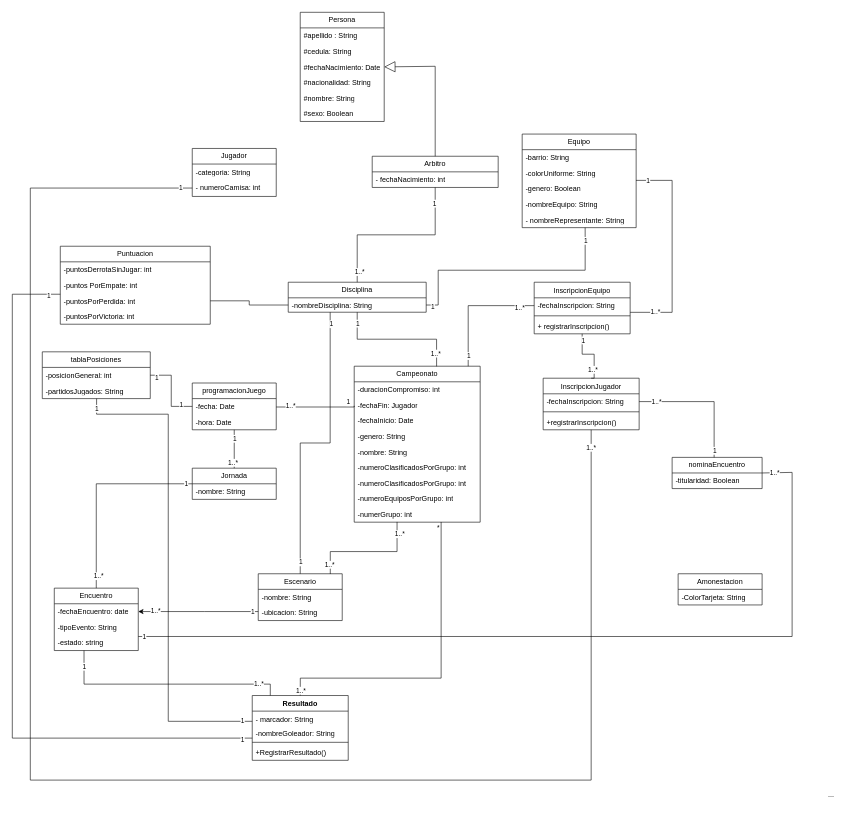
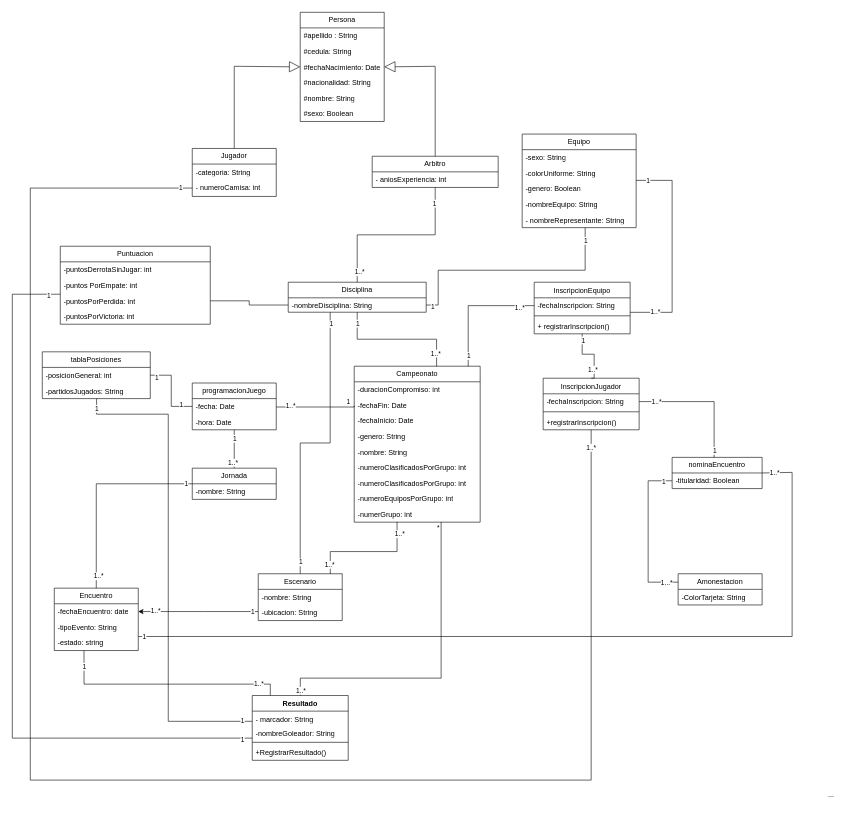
edge "Jugador" -> "#fechaNacimiento: Date": added
node "-barrio: String": label "-barrio: String" -> "-sexo: String"
node "- fechaNacimiento: int": label "- fechaNacimiento: int" -> "- aniosExperiencia: int"
node "-fechaFin: Jugador": label "-fechaFin: Jugador" -> "-fechaFin: Date"
edge "-titularidad: Boolean" -- "Amonestacion": added, labels "1", "1...*"
